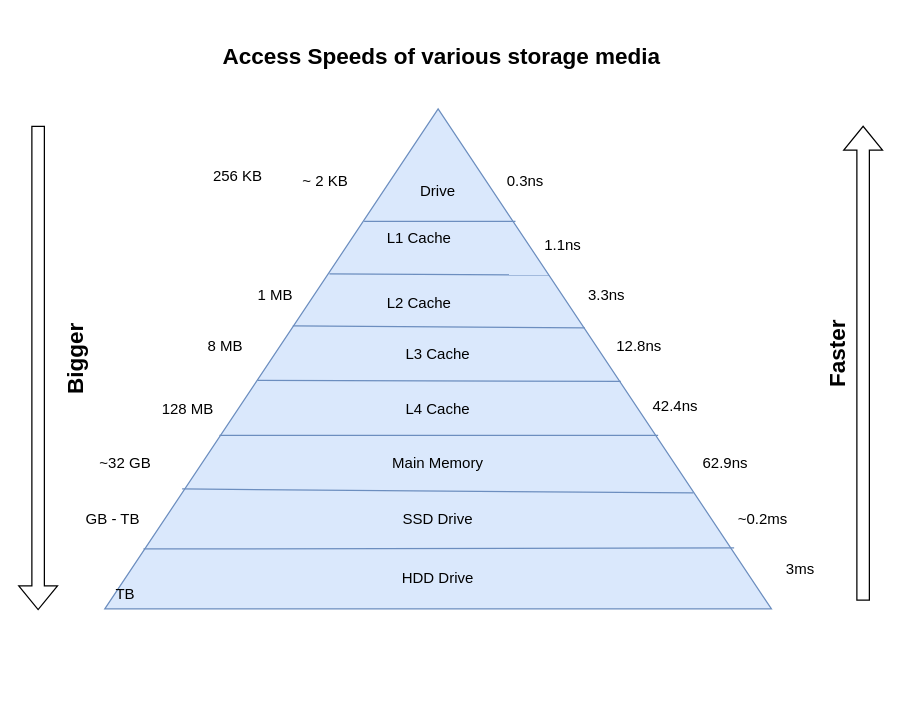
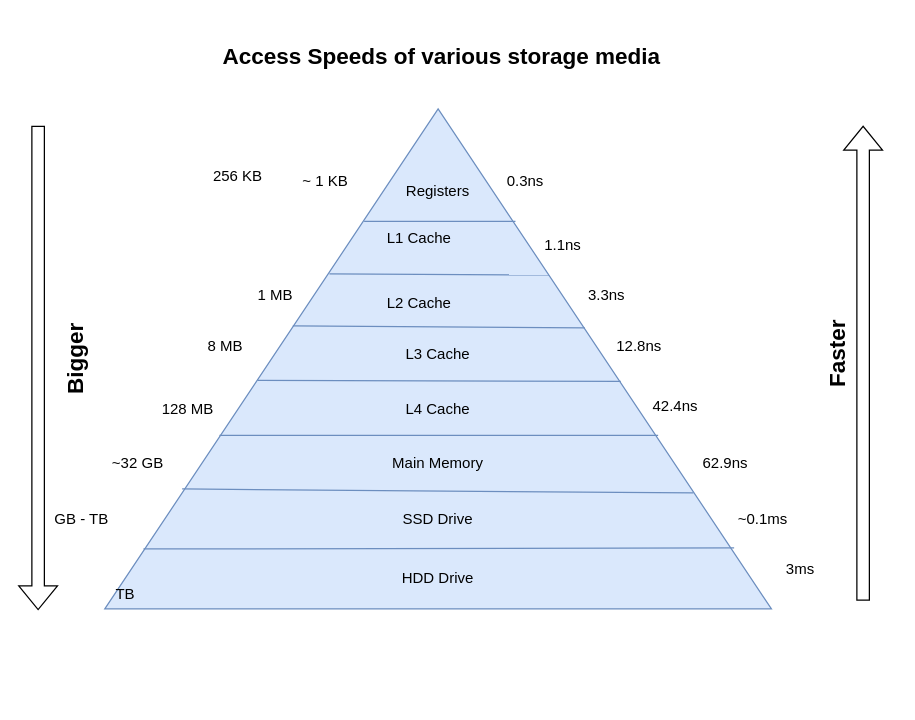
node "~ 2 KB": label "~ 2 KB" -> "~ 1 KB"
node "Drive": label "Drive" -> "Registers"
node "~32 GB": moved (126, 463) -> (138, 463)
node "GB - TB": moved (113, 519) -> (82, 519)
node "~0.2ms": label "~0.2ms" -> "~0.1ms"
